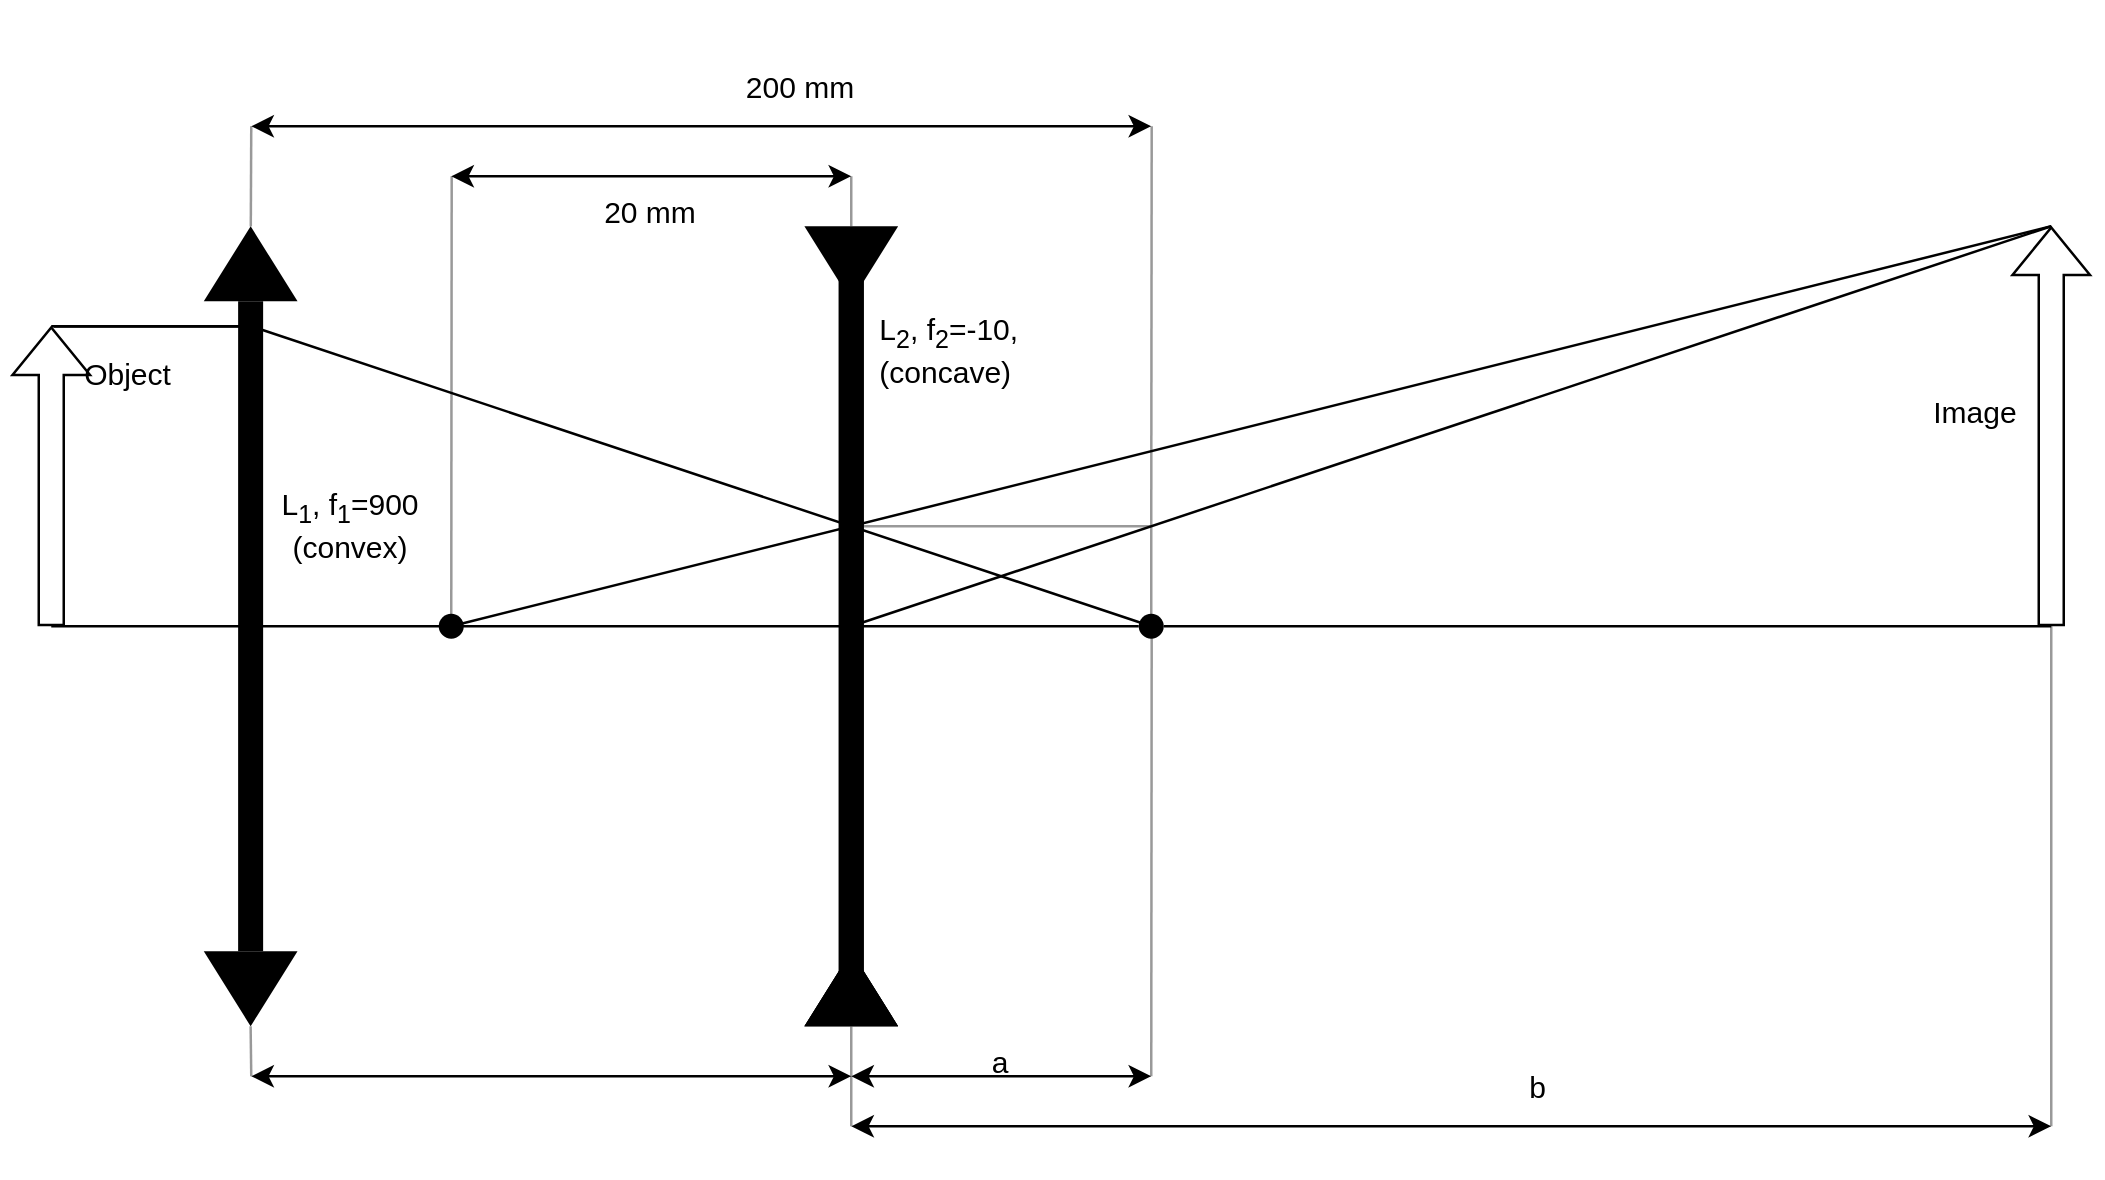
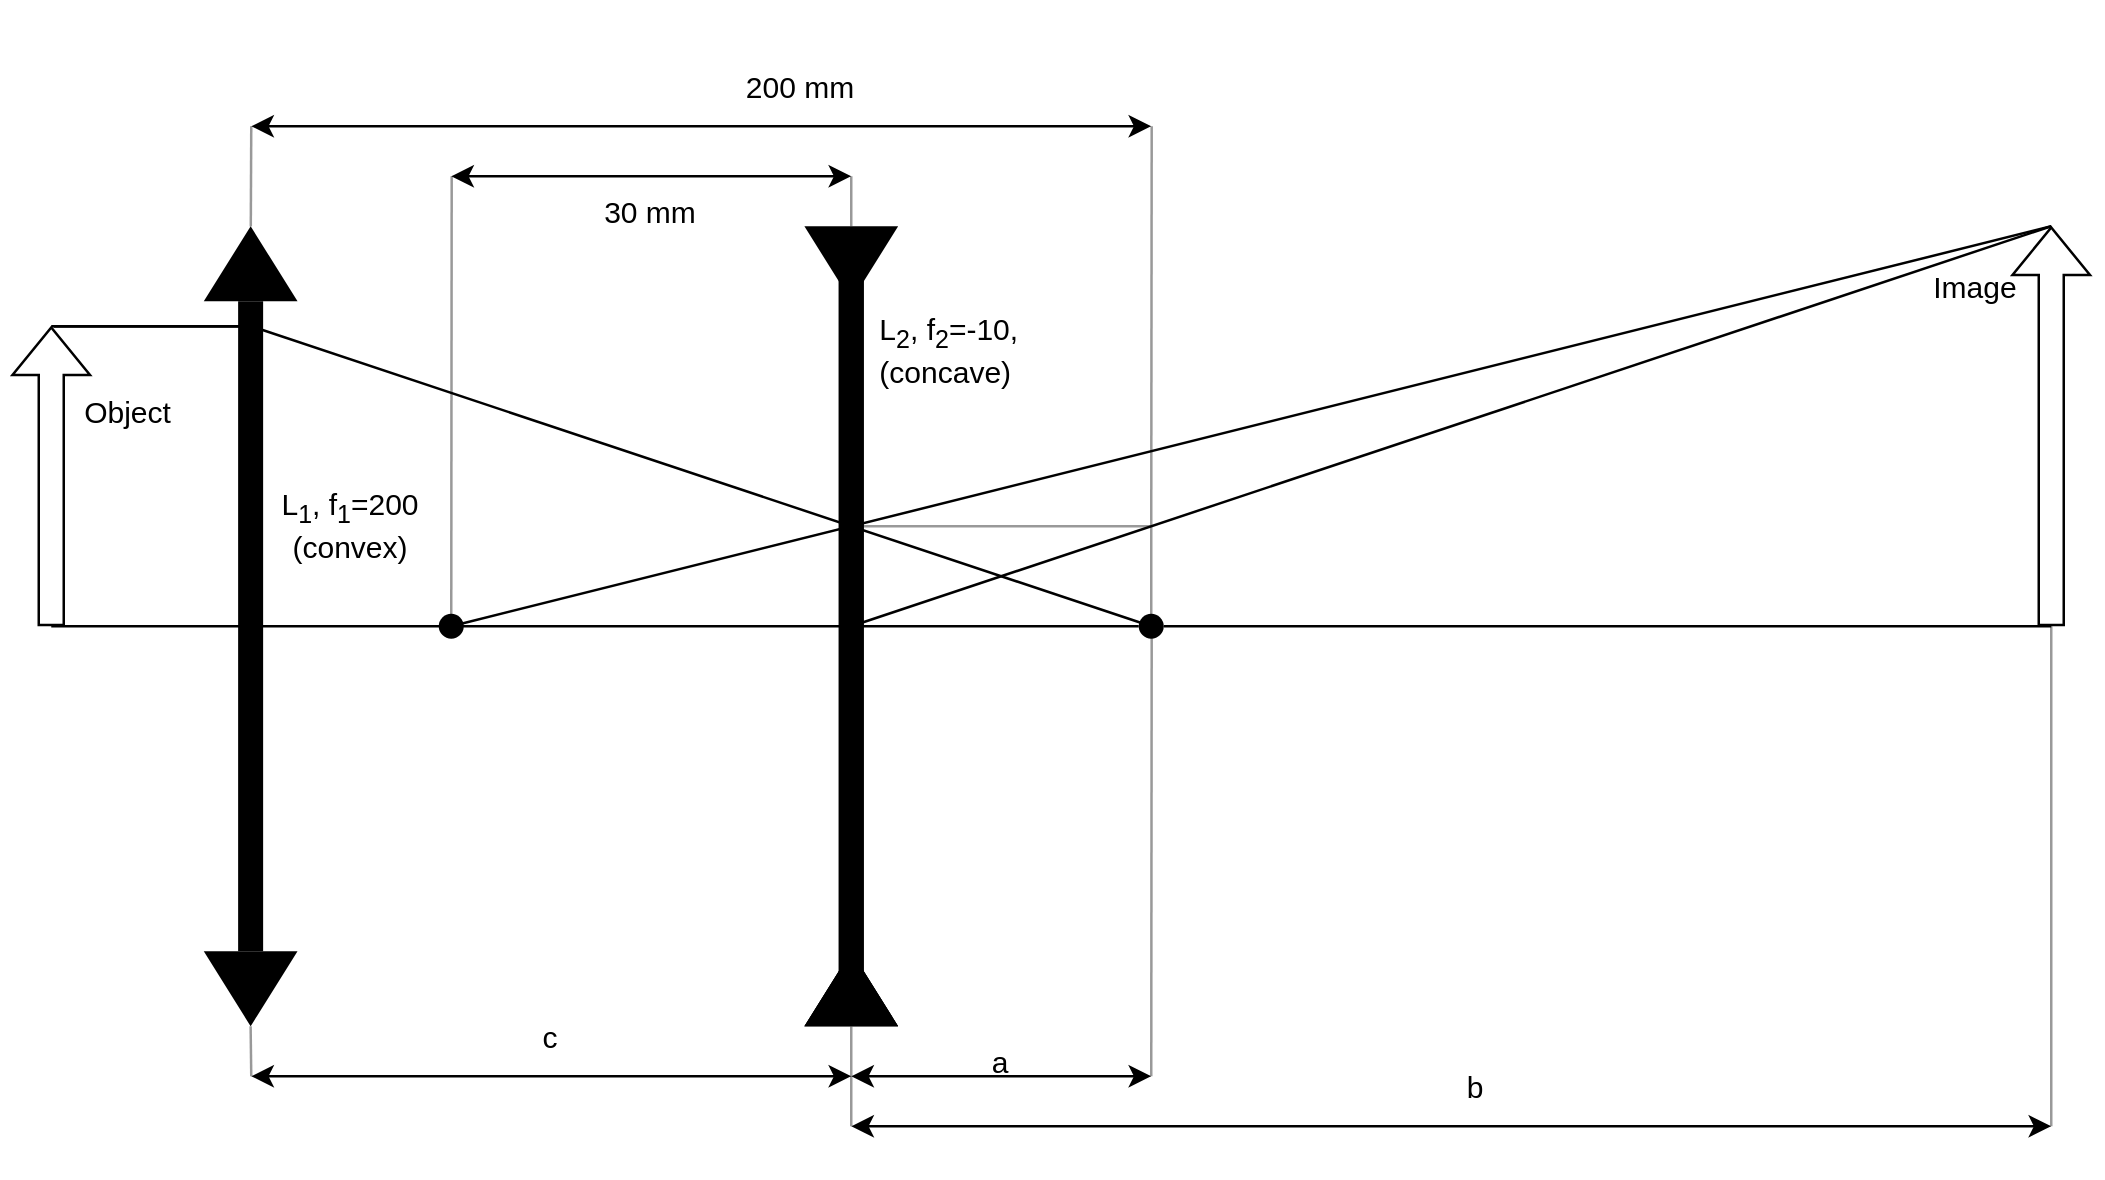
node "20 mm": label "20 mm" -> "30 mm"
node "Object": moved (129, 376) -> (129, 414)
node "Image": moved (1976, 414) -> (1976, 289)
node "L1, f1=900 (convex)": label "L1, f1=900 (convex)" -> "L1, f1=200 (convex)"
node "c": added
node "b": moved (1539, 1089) -> (1476, 1089)
